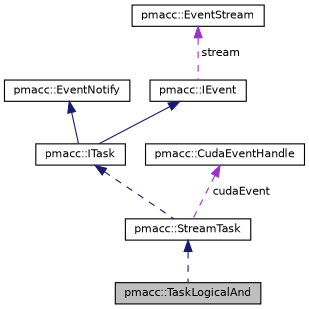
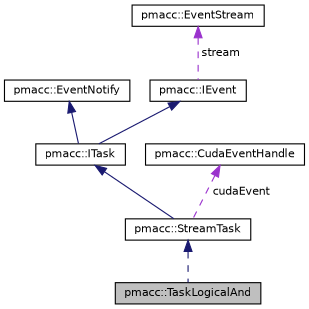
edge "pmacc::StreamTask" -> "pmacc::ITask": style dashed -> solid
